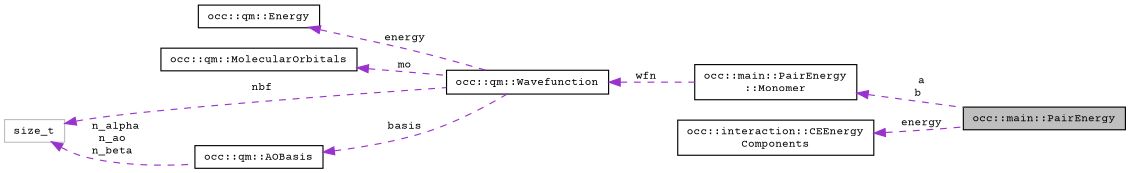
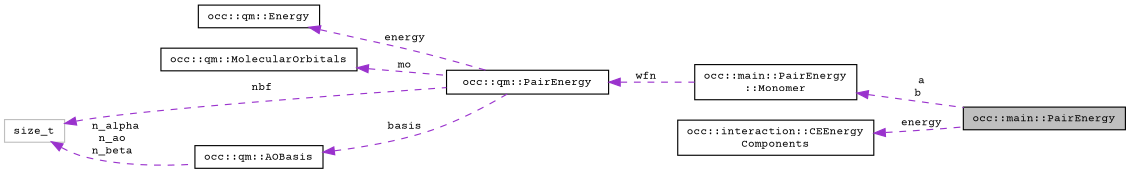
node "occ::qm::Wavefunction": label "occ::qm::Wavefunction" -> "occ::qm::PairEnergy"
